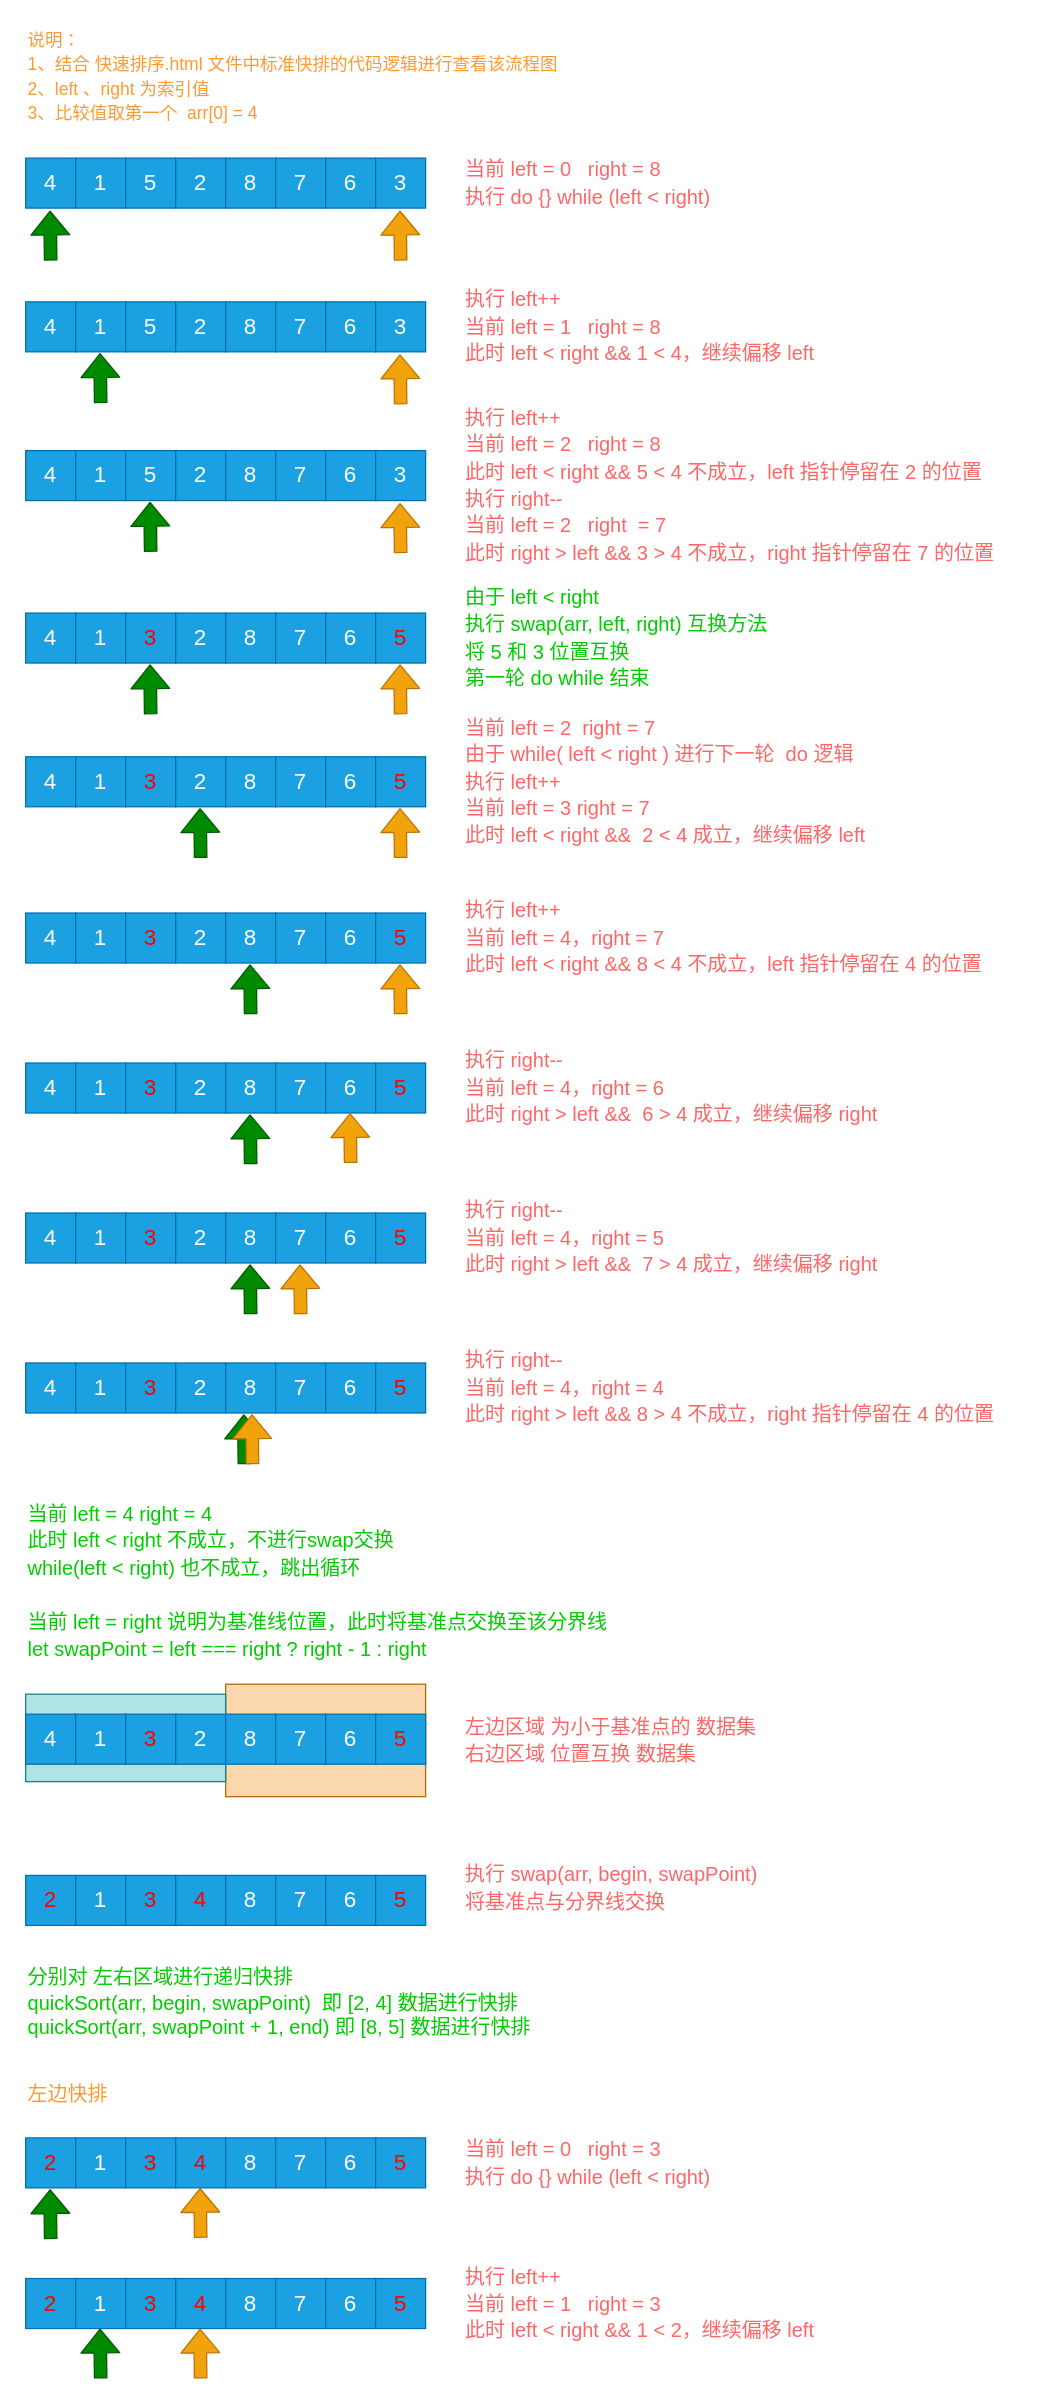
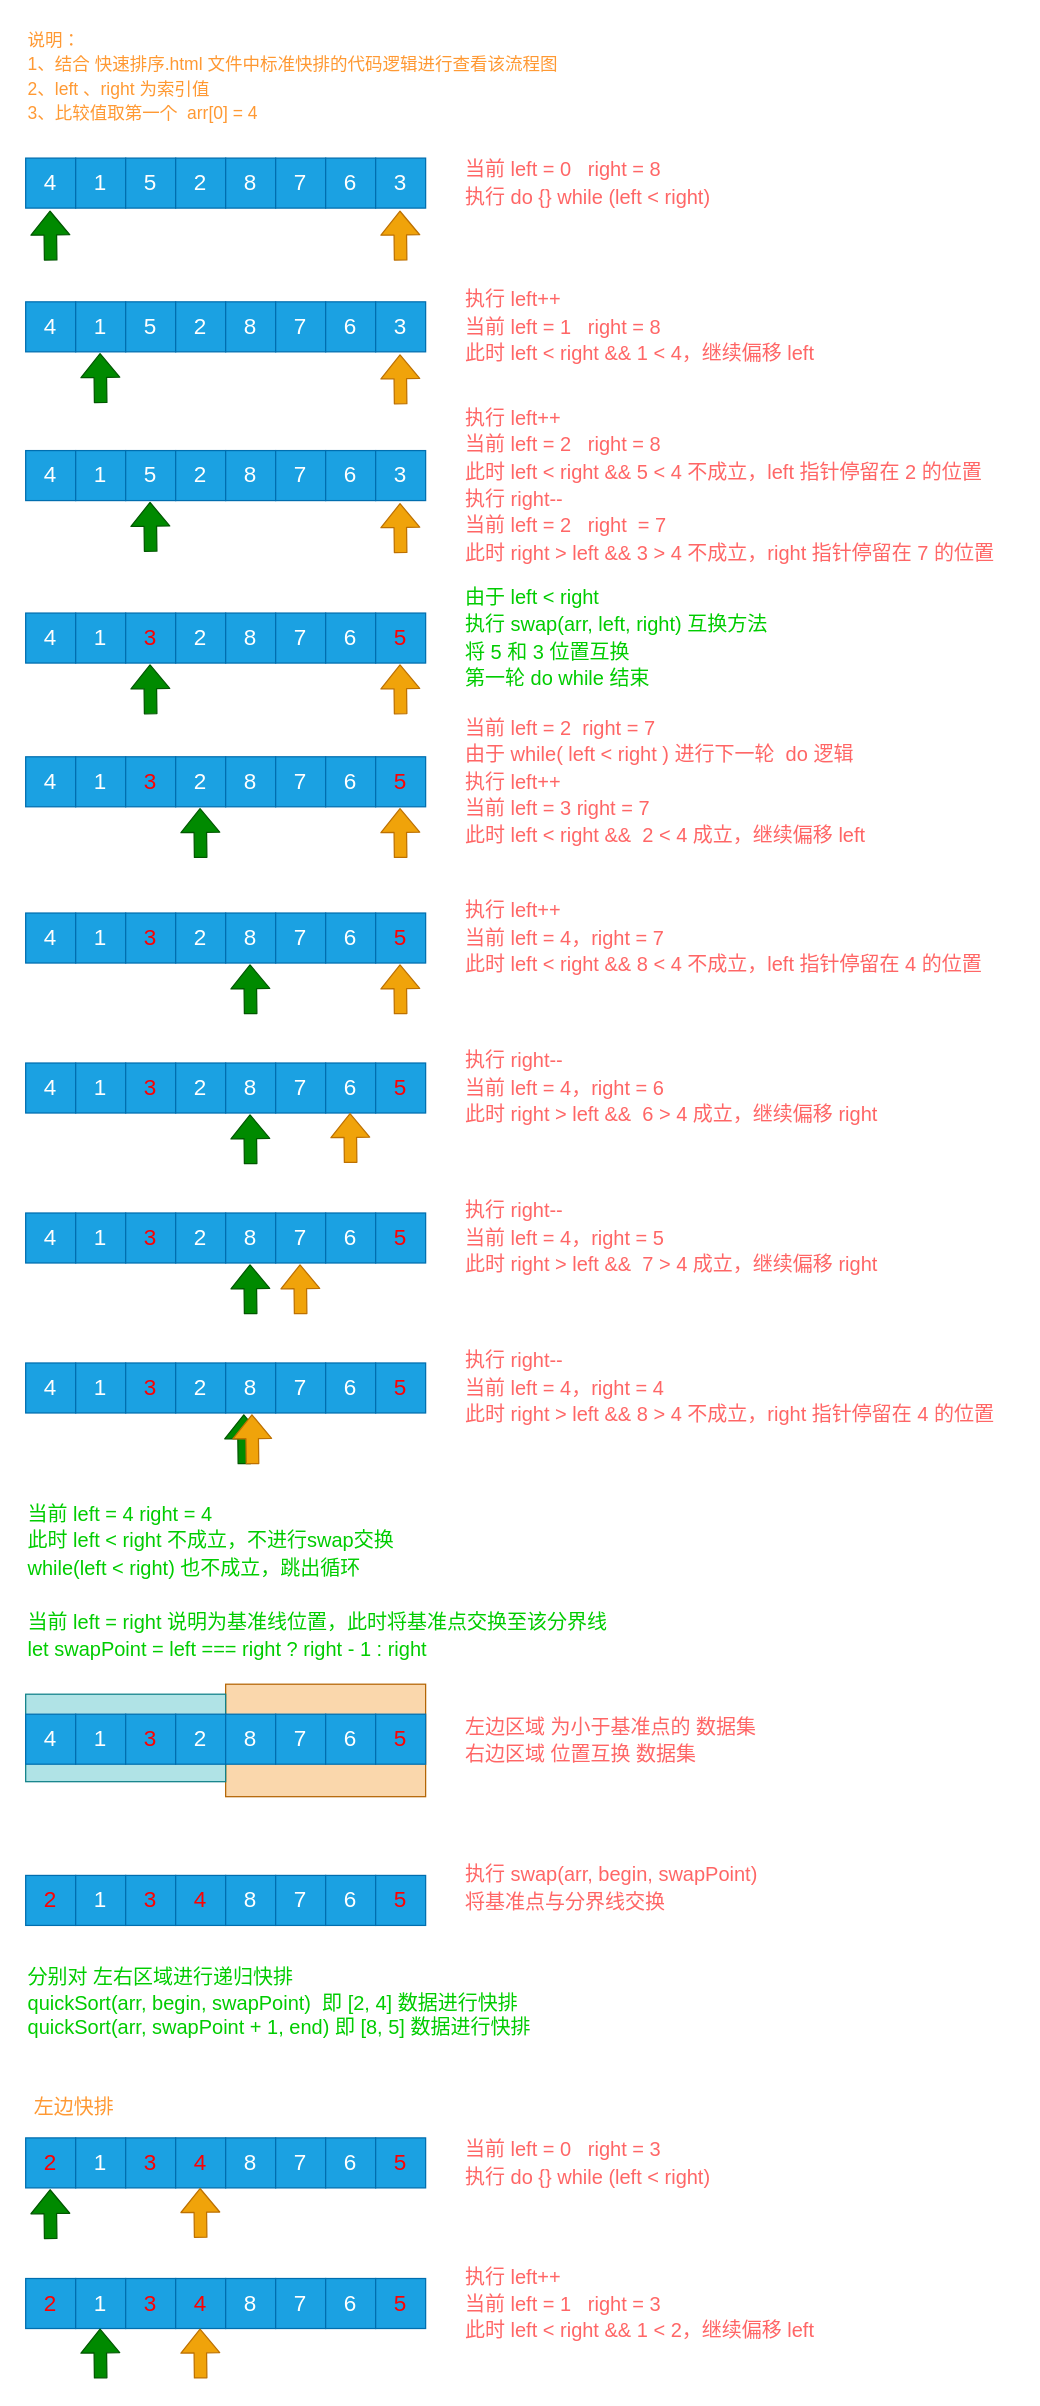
node "左边快排": moved (76, 2094) -> (82, 2107)
